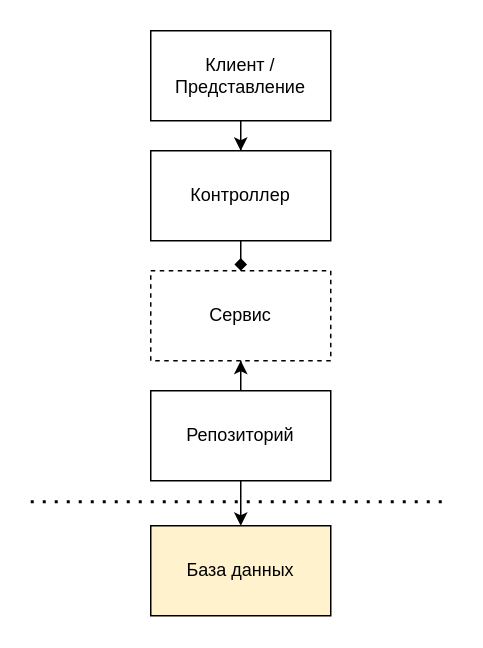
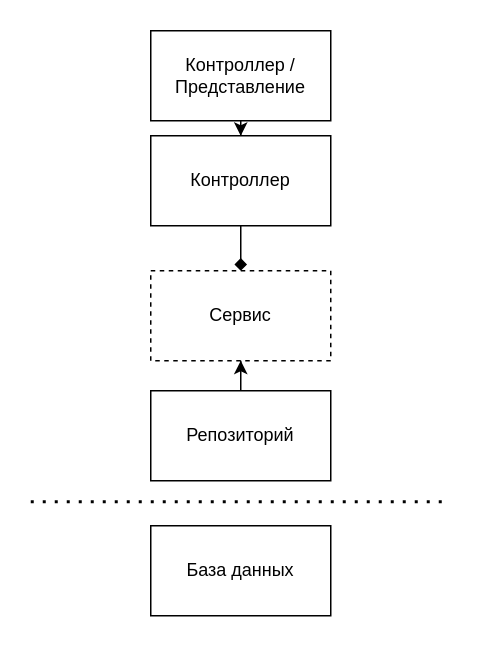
node "Клиент / Представление": label "Клиент / Представление" -> "Контроллер / Представление"
node "Контроллер": moved (241, 196) -> (241, 181)
edge "Репозиторий" -> "База данных": removed
node "База данных": fillcolor #fff2cc -> #ffffff
